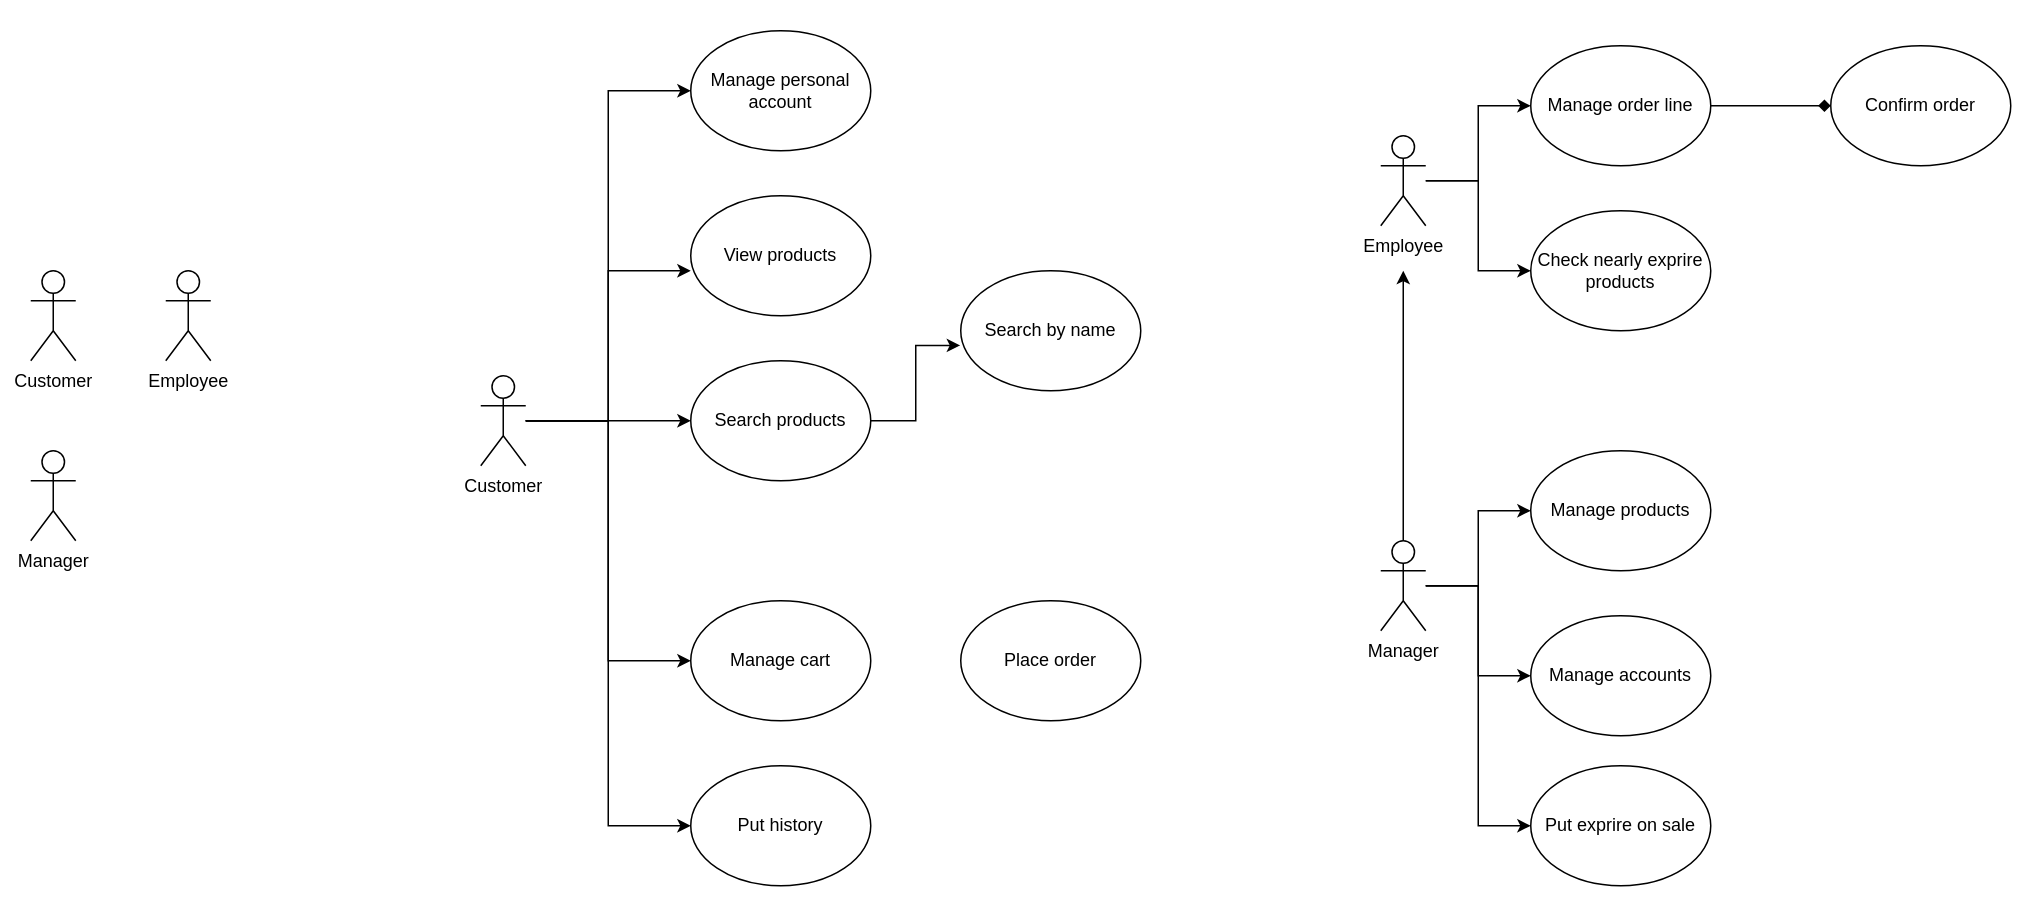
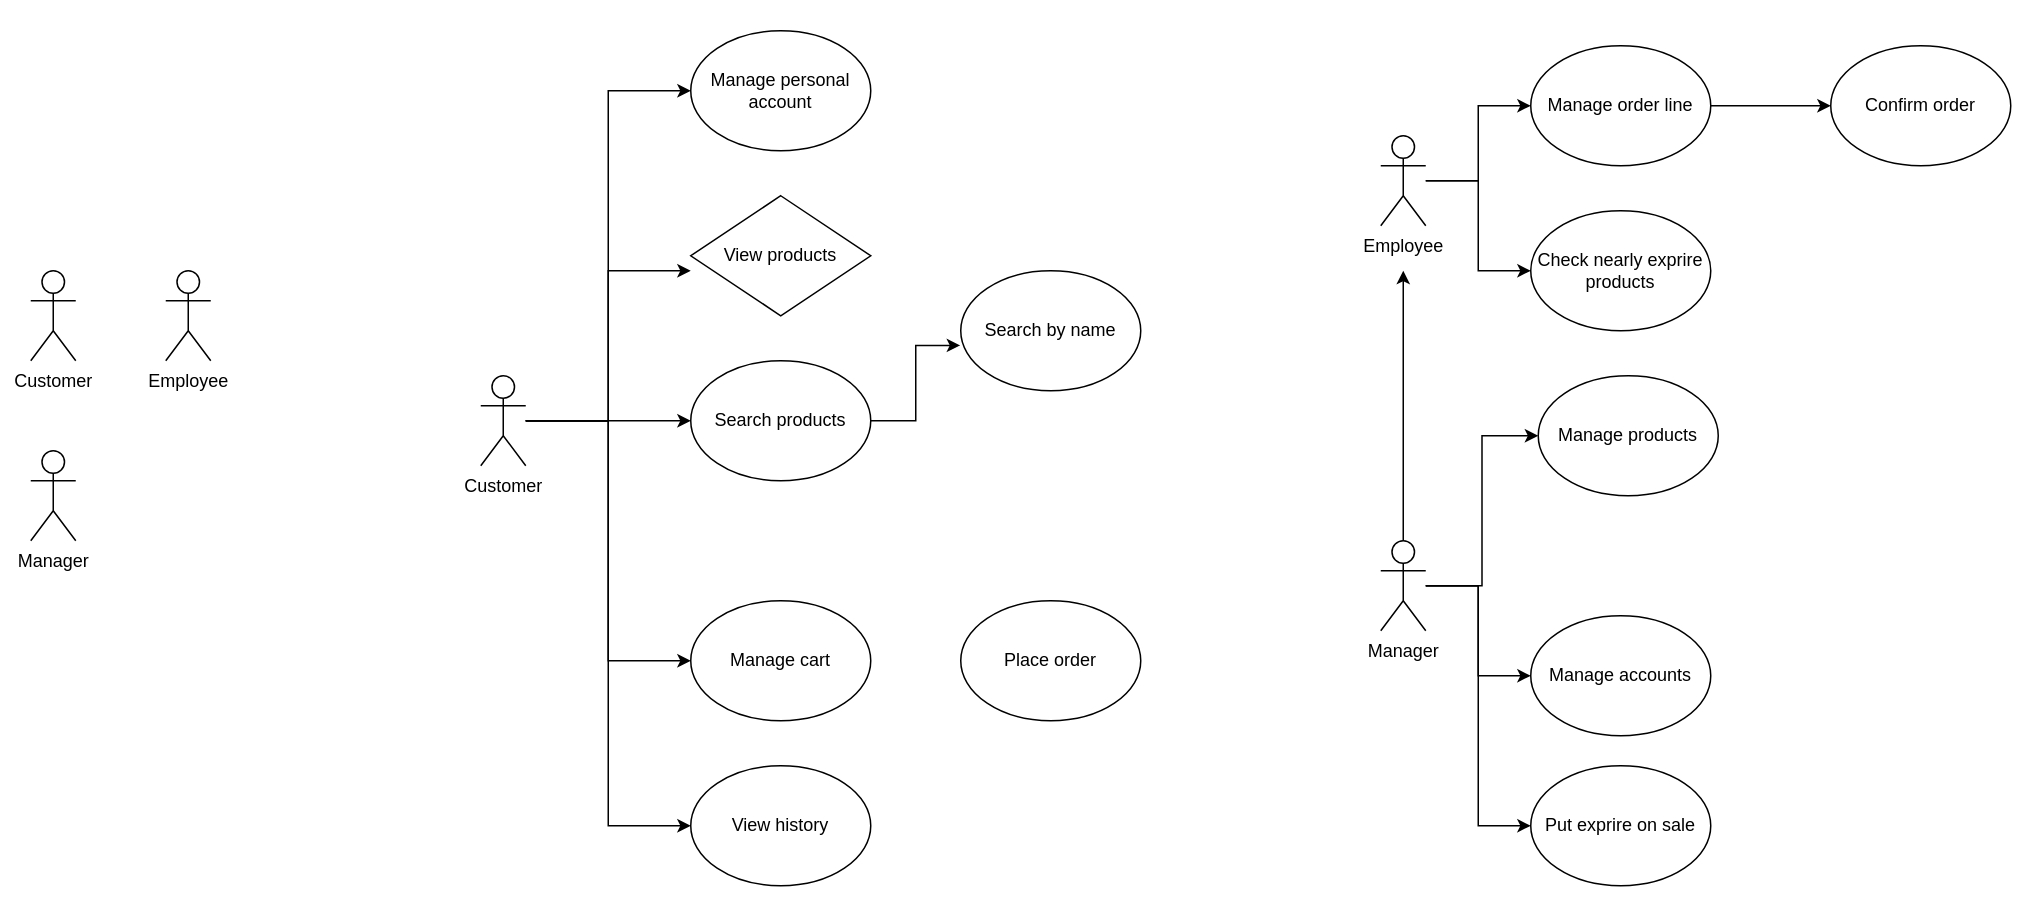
edge "Manage order line" -> "Confirm order": arrowhead diamond -> classic
node "View products": shape ellipse -> diamond
node "Manage products": moved (1621, 511) -> (1628, 436)
node "Put history": label "Put history" -> "View history"
